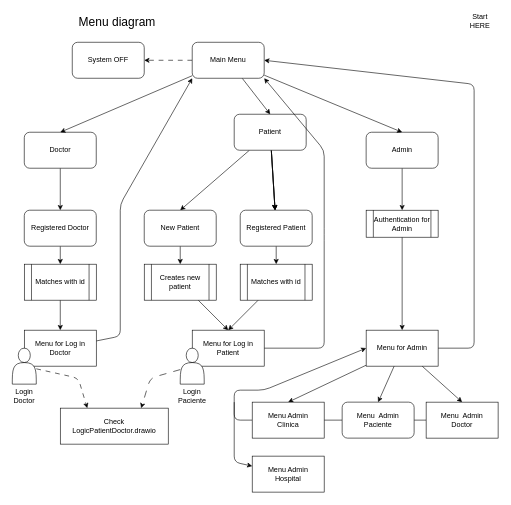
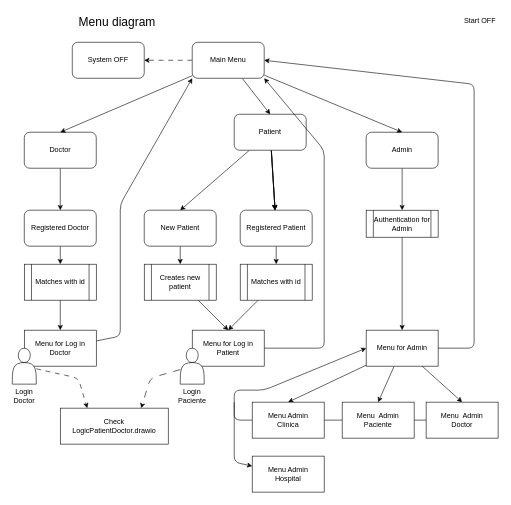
node "Start HERE": label "Start HERE" -> "Start OFF"
node "Menu Admin Paciente": shape rounded rectangle -> rectangle
